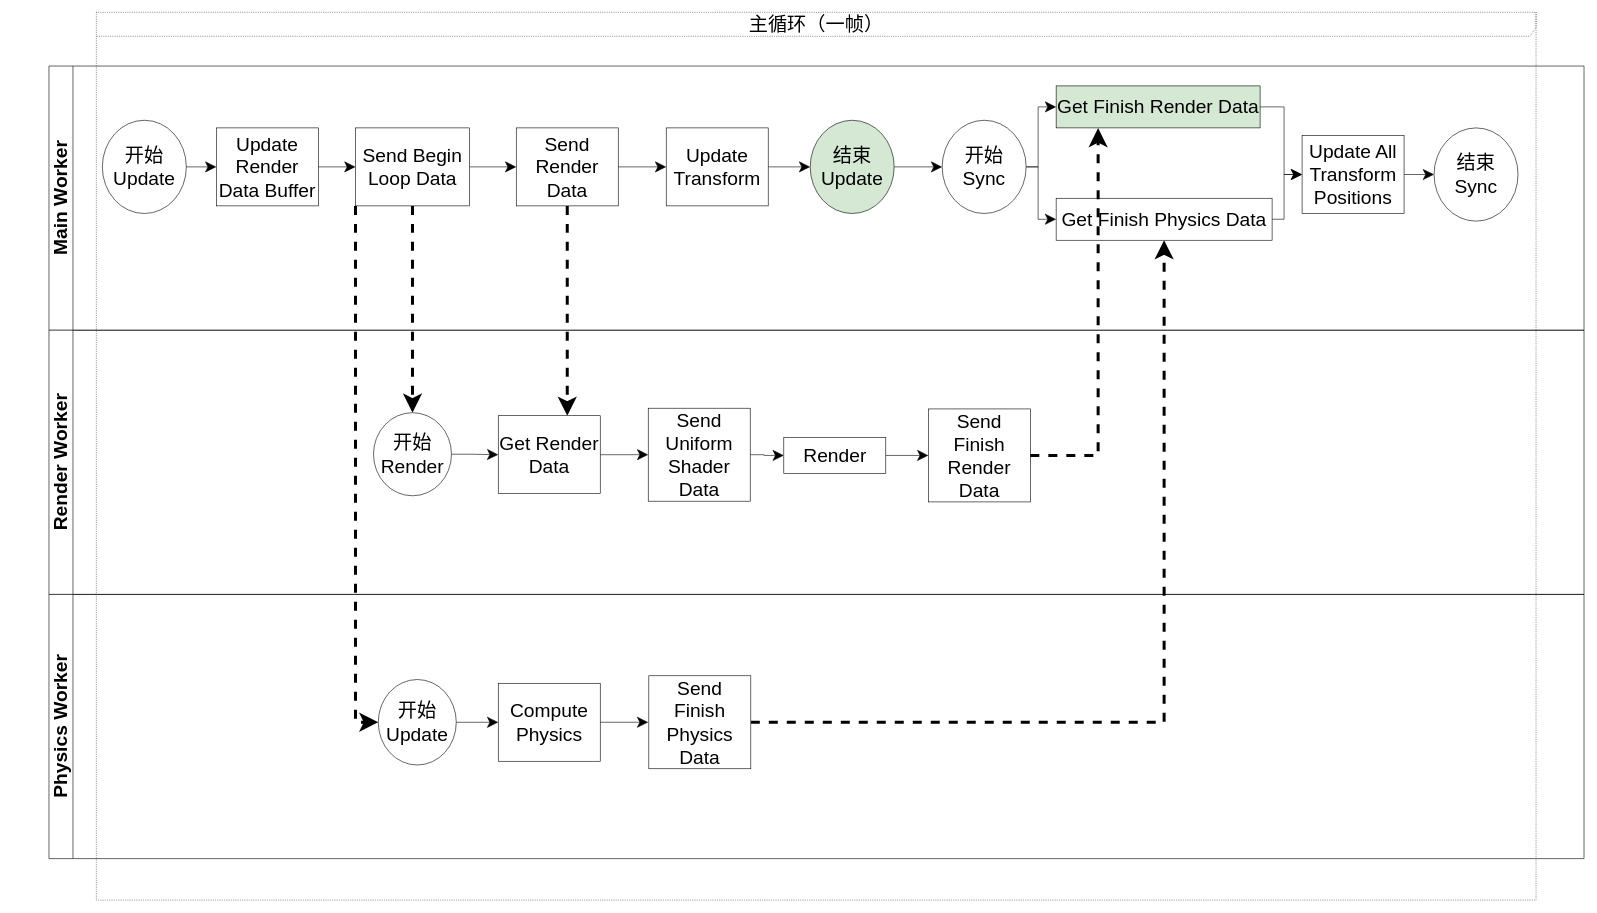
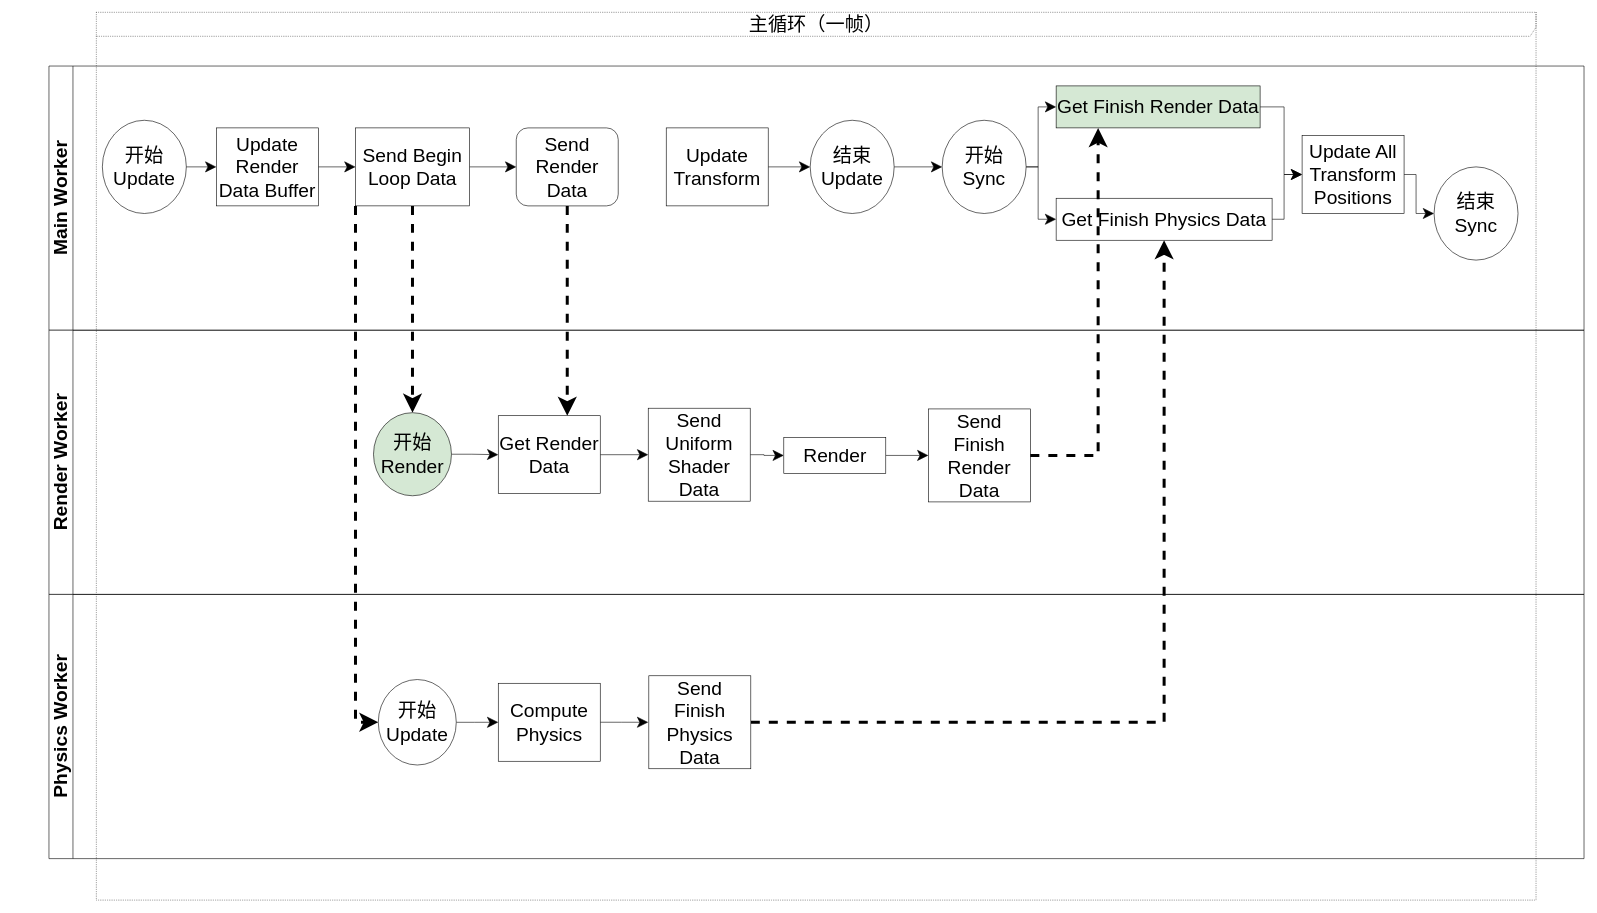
node "Send Render Data": shape rectangle -> rounded rectangle
edge "Send Render Data" -> "Update Transform": removed
node "结束 Update": fillcolor #d5e8d4 -> #ffffff
node "结束 Sync": moved (1476, 175) -> (1476, 214)
node "开始 Render": fillcolor #ffffff -> #d5e8d4
